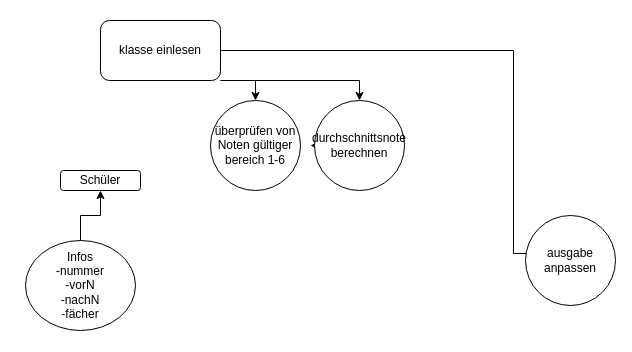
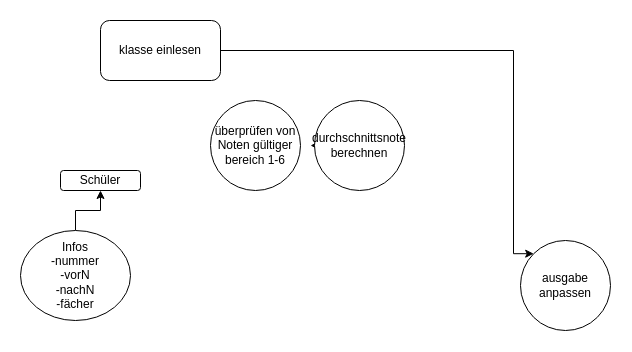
edge "klasse einlesen" -> "durchschnittsnote berechnen": removed
edge "klasse einlesen" -> "überprüfen von Noten gültiger bereich 1-6": removed
node "ausgabe anpassen": moved (571, 261) -> (566, 286)
node "Infos -nummer -vorN -nachN -fächer": moved (81, 286) -> (76, 276)
